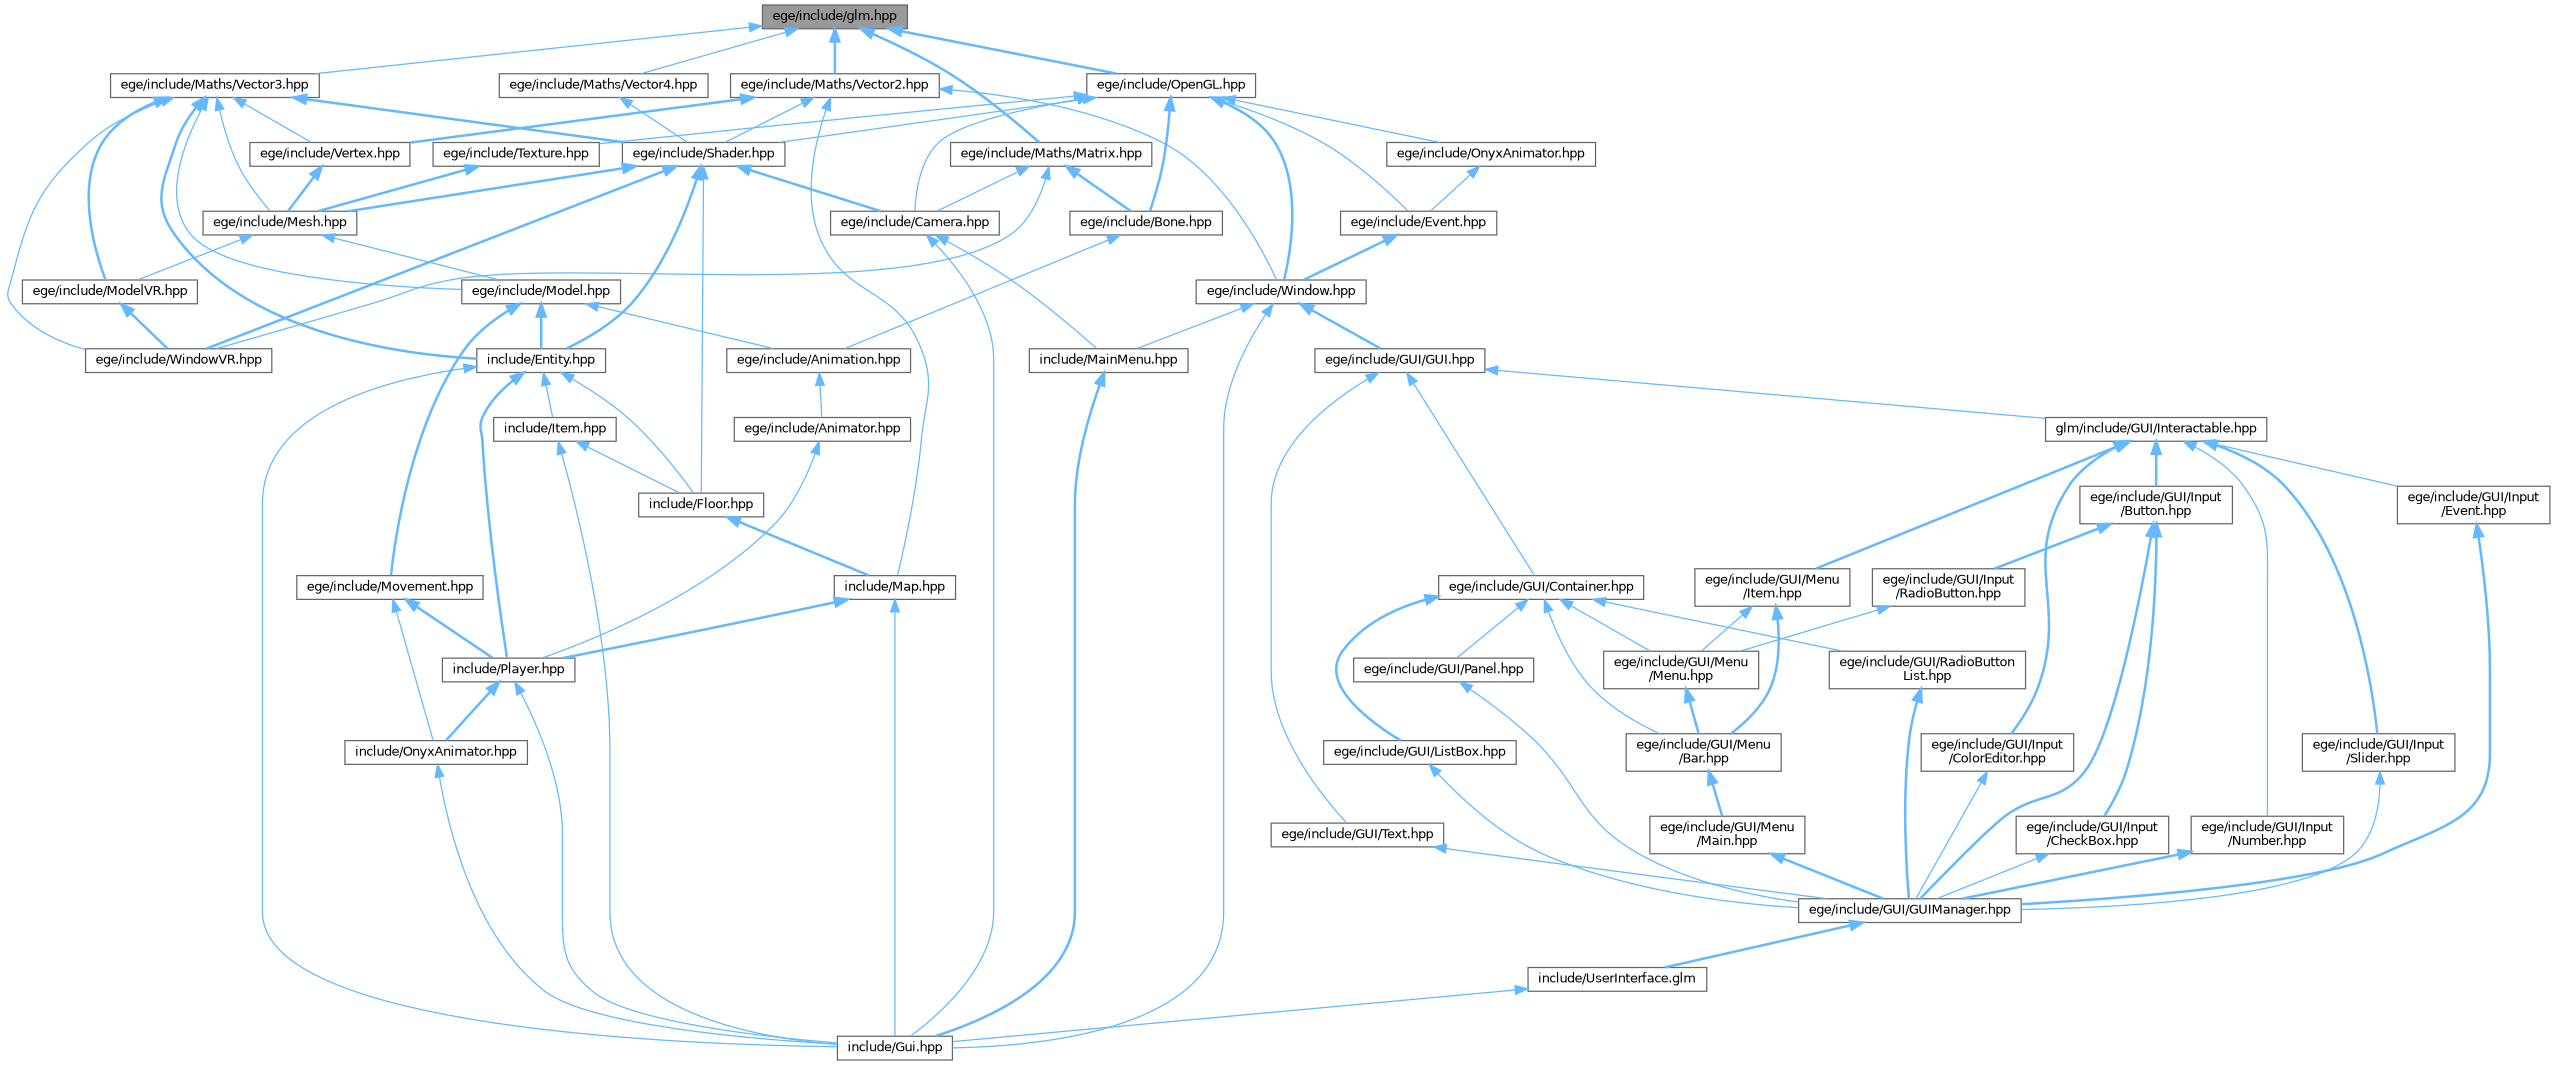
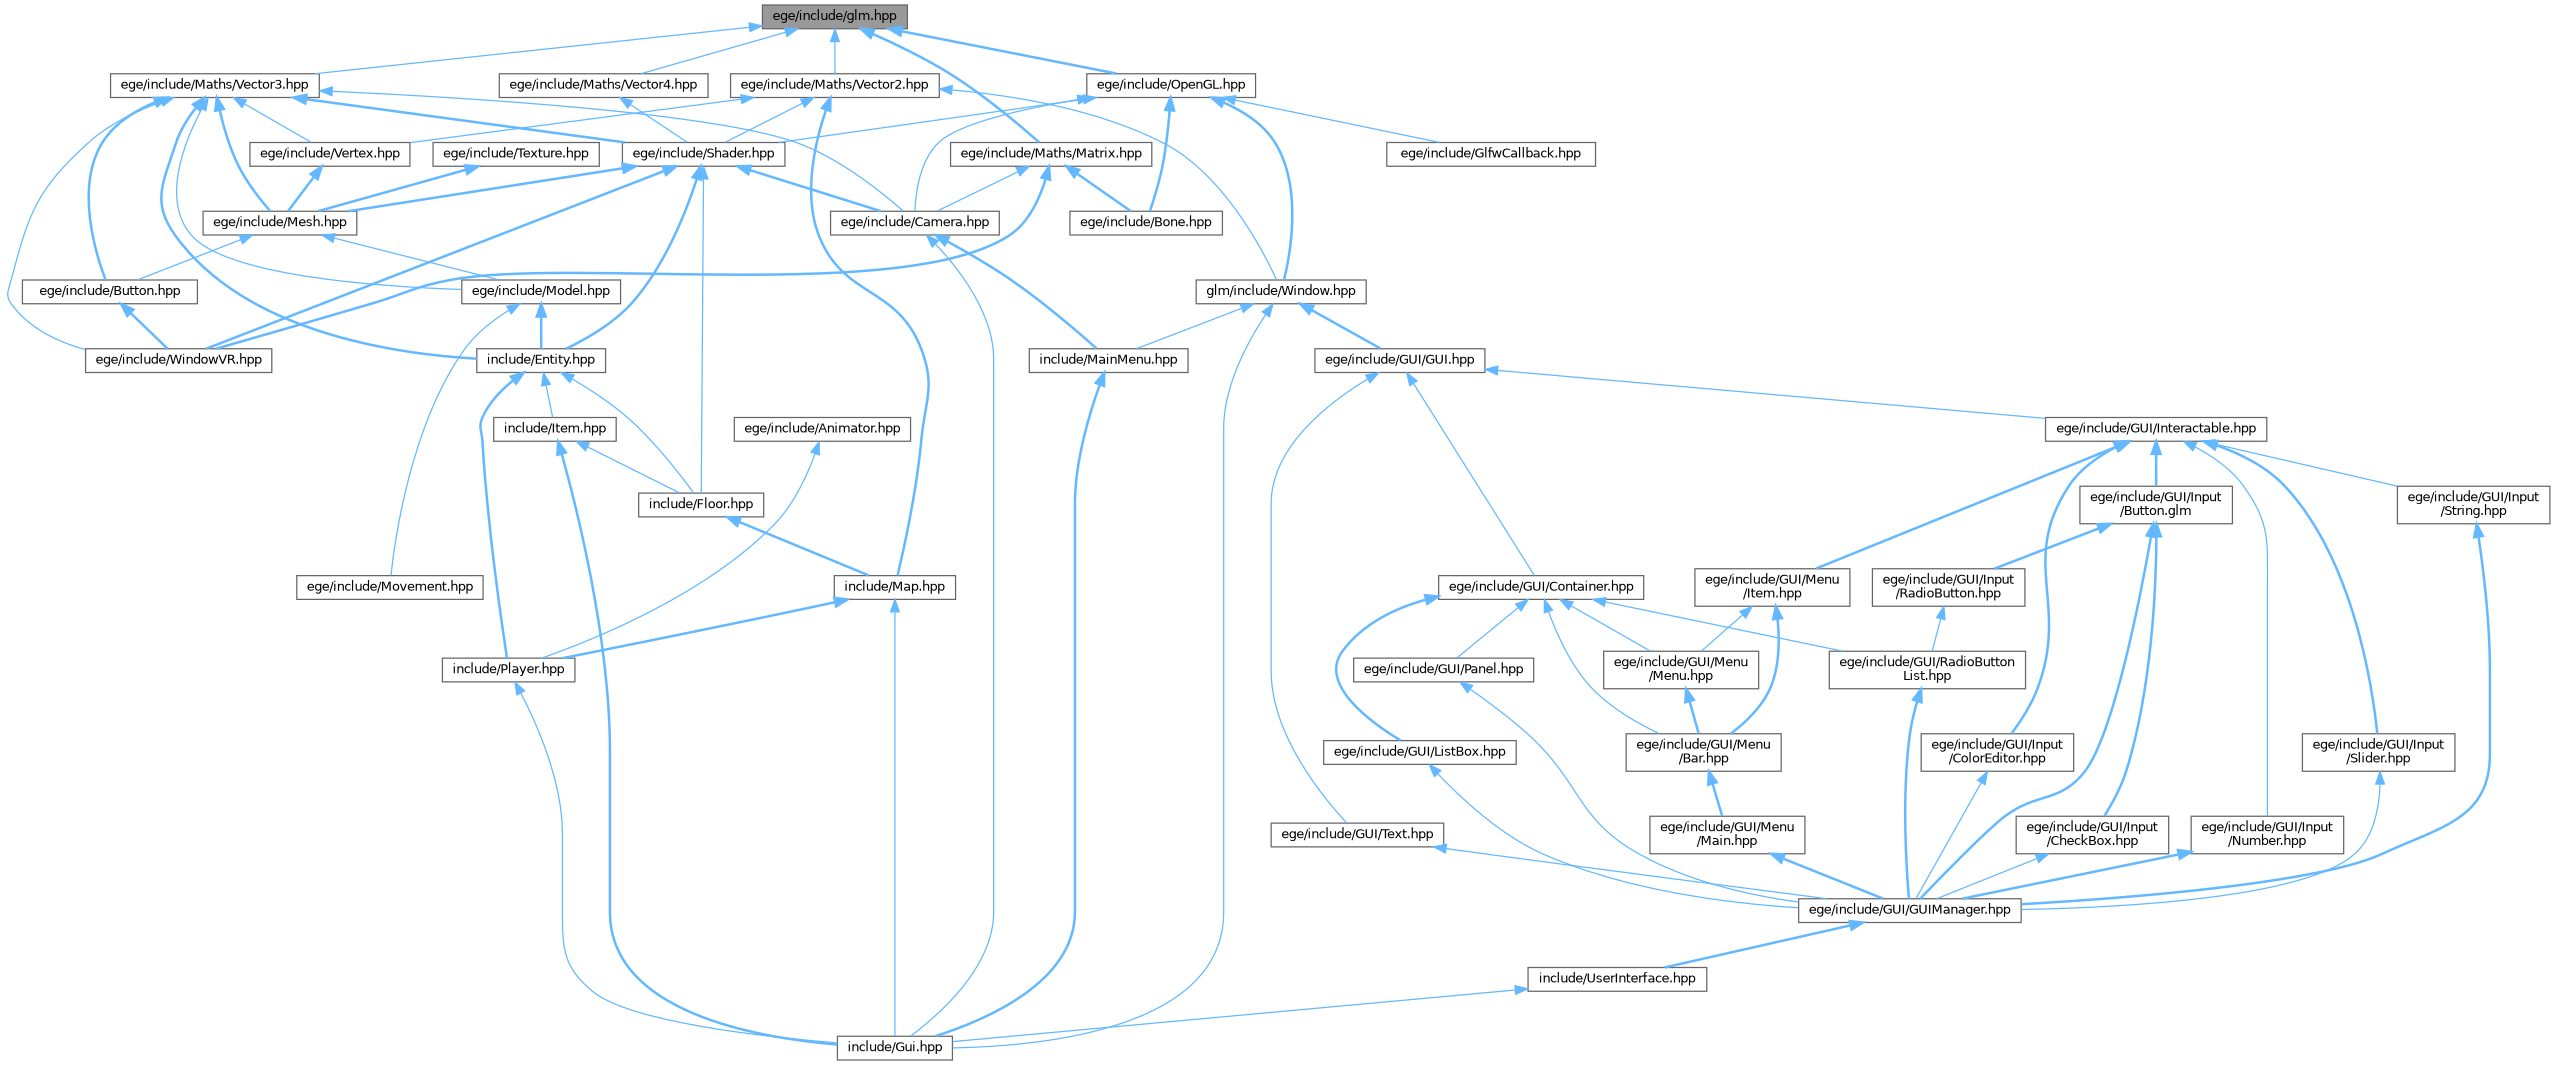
edge "ege/include/Maths/Vector2.hpp" -> "ege/include/glm.hpp": style bold -> solid
edge "ege/include/Camera.hpp" -> "ege/include/Maths/Vector3.hpp": added
edge "ege/include/Texture.hpp" -> "ege/include/OpenGL.hpp": removed
edge "ege/include/Vertex.hpp" -> "ege/include/Maths/Vector2.hpp": style bold -> solid
node "ege/include/OnyxAnimator.hpp": label "ege/include/OnyxAnimator.hpp" -> "ege/include/GlfwCallback.hpp"
edge "ege/include/Mesh.hpp" -> "ege/include/Maths/Vector3.hpp": style solid -> bold
node "ege/include/Event.hpp": removed
edge "ege/include/WindowVR.hpp" -> "ege/include/Maths/Matrix.hpp": style solid -> bold
edge "include/MainMenu.hpp" -> "ege/include/Camera.hpp": style solid -> bold
node "ege/include/ModelVR.hpp": label "ege/include/ModelVR.hpp" -> "ege/include/Button.hpp"
node "ege/include/Window.hpp": label "ege/include/Window.hpp" -> "glm/include/Window.hpp"
edge "include/Map.hpp" -> "ege/include/Maths/Vector2.hpp": style solid -> bold
node "ege/include/Animation.hpp": removed
node "glm/include/GUI/Interactable.hpp": label "glm/include/GUI/Interactable.hpp" -> "ege/include/GUI/Interactable.hpp"
edge "ege/include/Movement.hpp" -> "ege/include/Model.hpp": style bold -> solid
node "ege/include/GUI/Input /Button.hpp": label "ege/include/GUI/Input /Button.hpp" -> "ege/include/GUI/Input /Button.glm"
node "ege/include/GUI/Input /Event.hpp": label "ege/include/GUI/Input /Event.hpp" -> "ege/include/GUI/Input /String.hpp"
edge "ege/include/GUI/Menu /Menu.hpp" -> "ege/include/GUI/Input /RadioButton.hpp": now "ege/include/GUI/RadioButton List.hpp" -> "ege/include/GUI/Input /RadioButton.hpp"
edge "include/Player.hpp" -> "ege/include/Movement.hpp": removed
node "include/OnyxAnimator.hpp": removed
edge "include/Gui.hpp" -> "include/Item.hpp": style solid -> bold
edge "include/Gui.hpp" -> "include/Entity.hpp": removed
node "include/UserInterface.glm": label "include/UserInterface.glm" -> "include/UserInterface.hpp"
